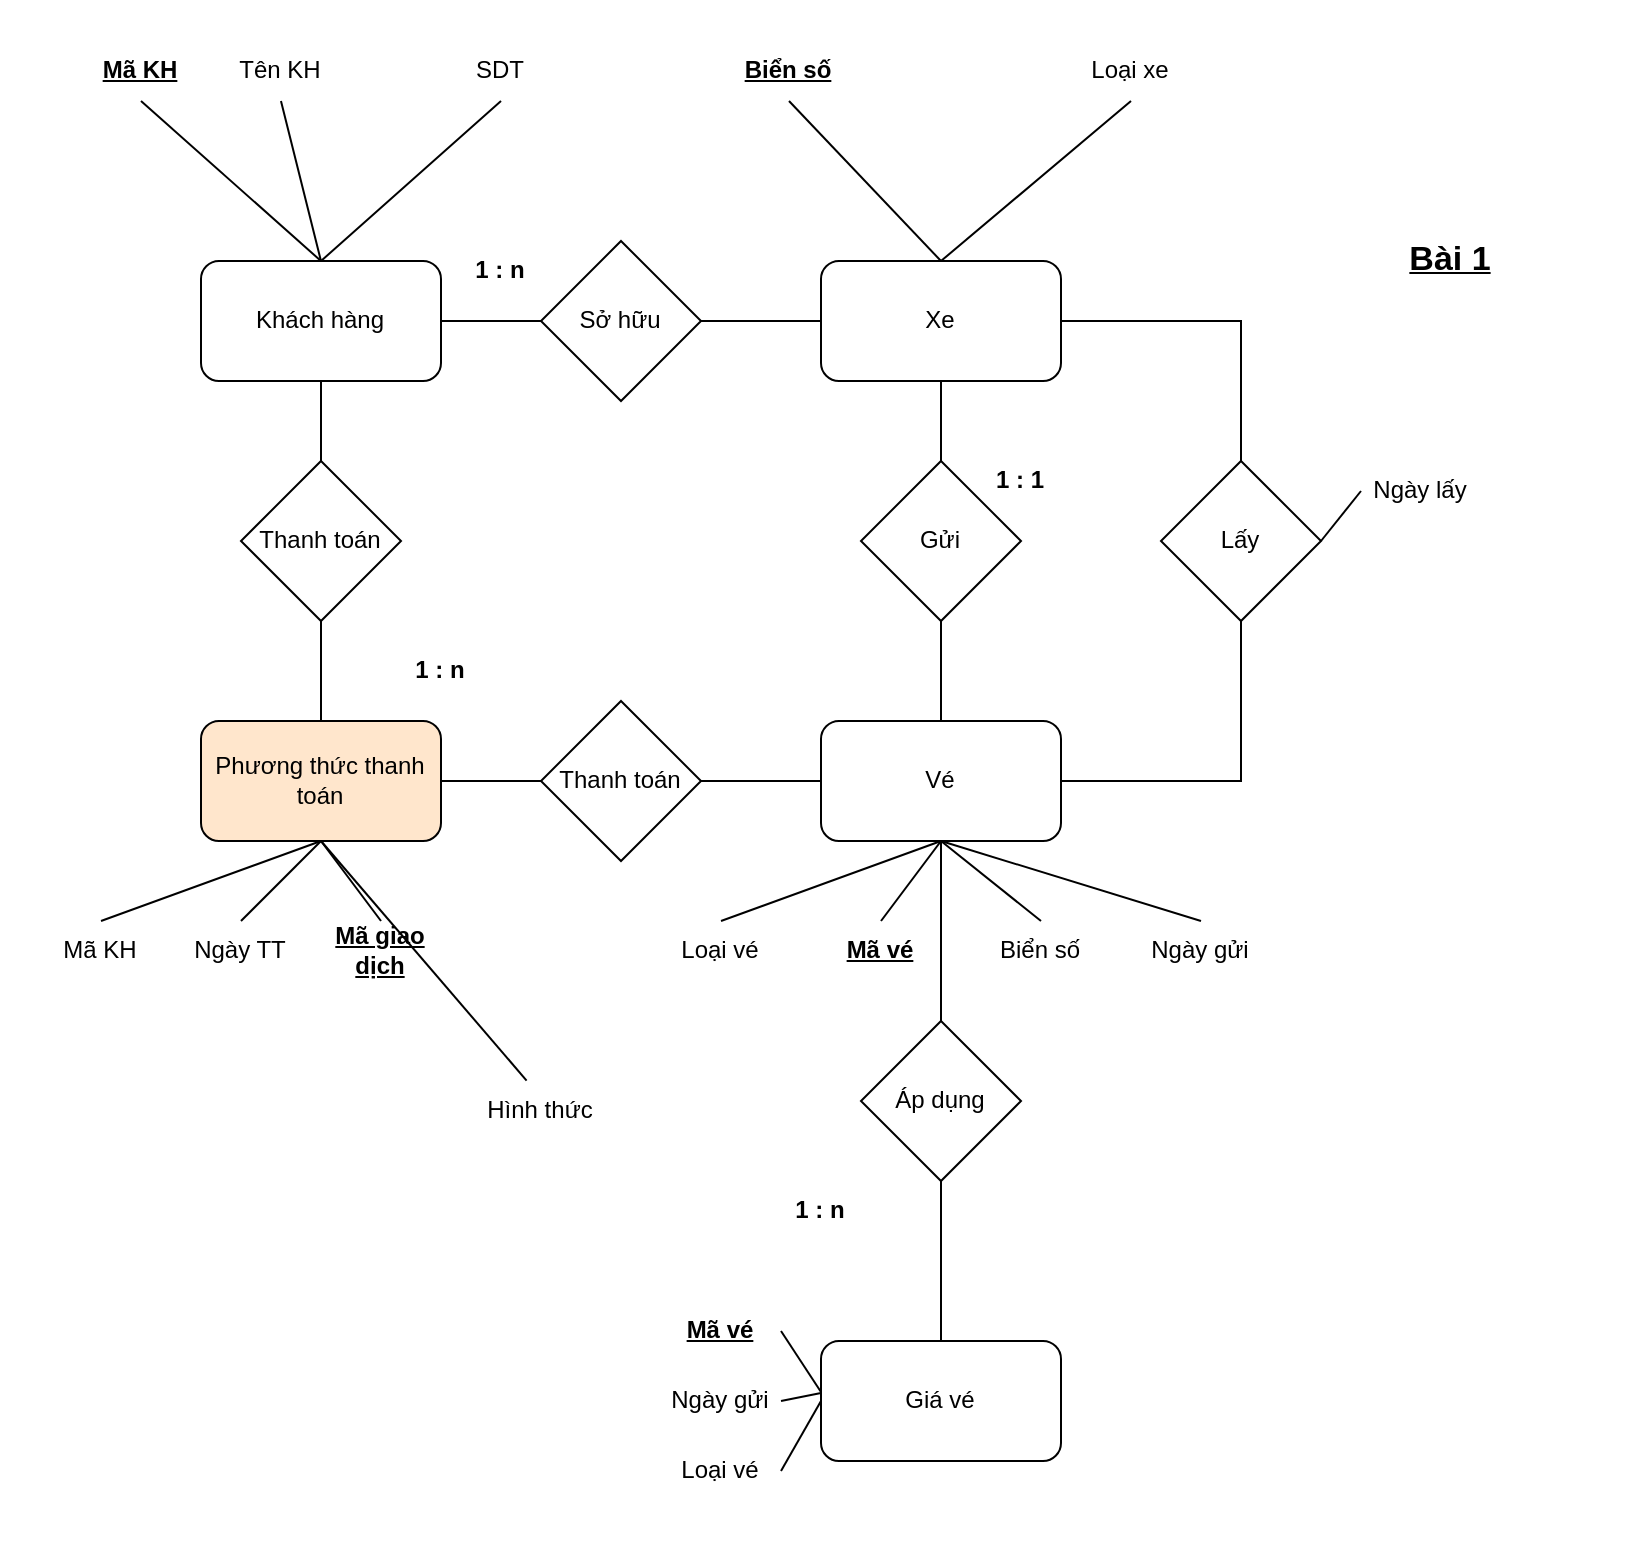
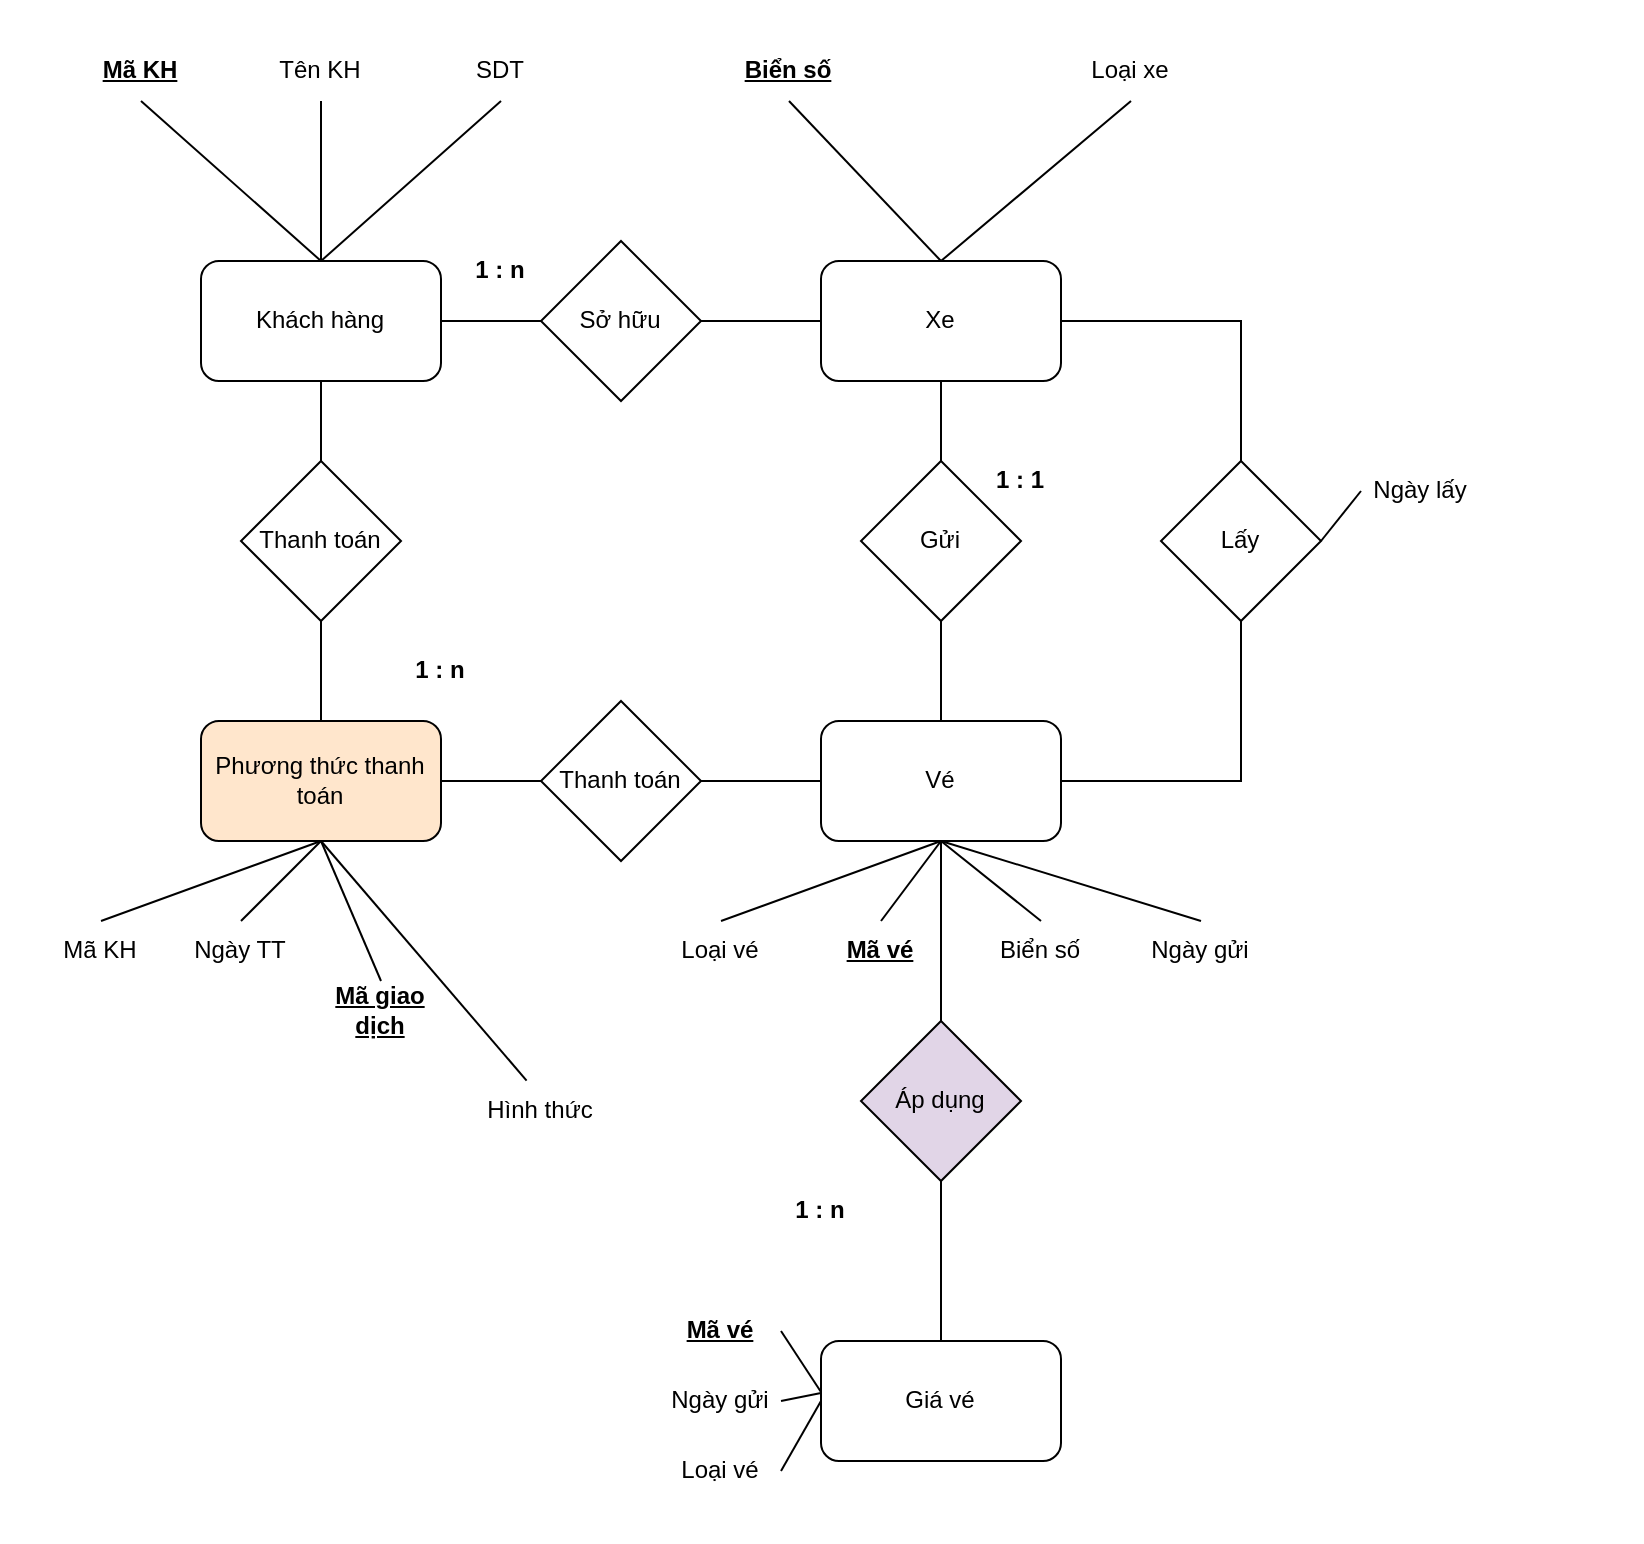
node "Tên KH": moved (281, 71) -> (321, 71)
node "Bài 1": removed
node "Mã giao dịch": moved (381, 951) -> (381, 1011)
node "Áp dụng": fillcolor #ffffff -> #e1d5e7
